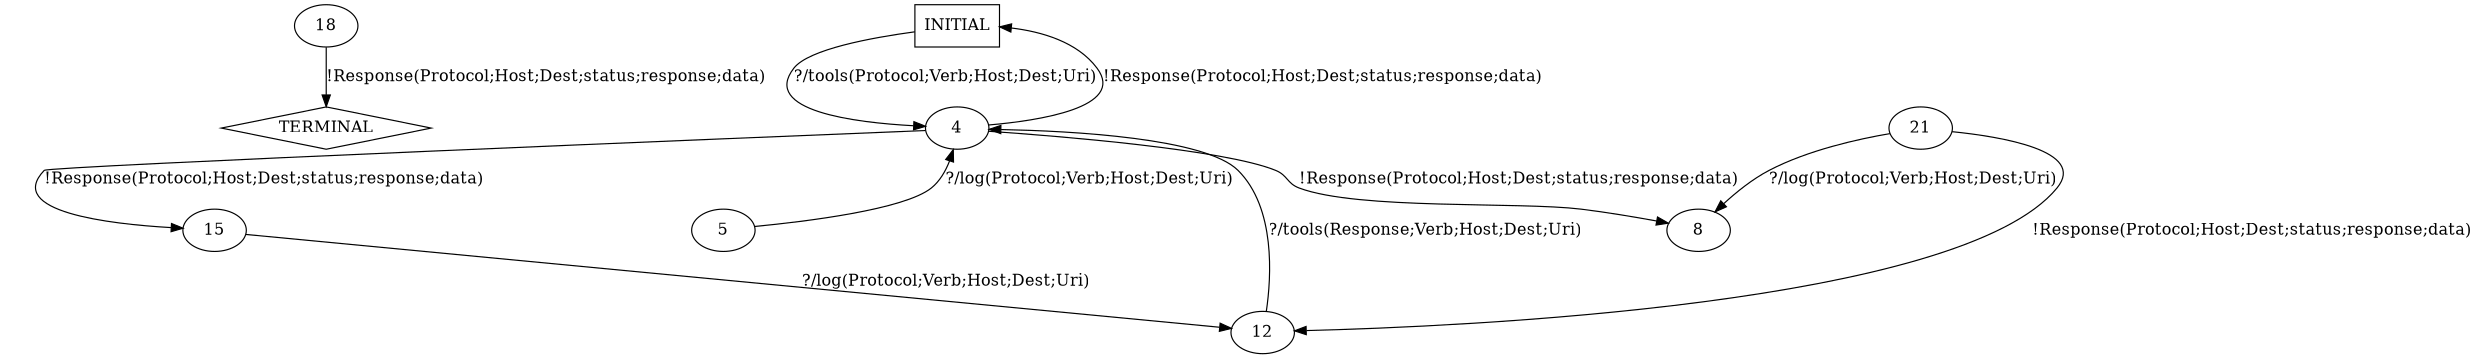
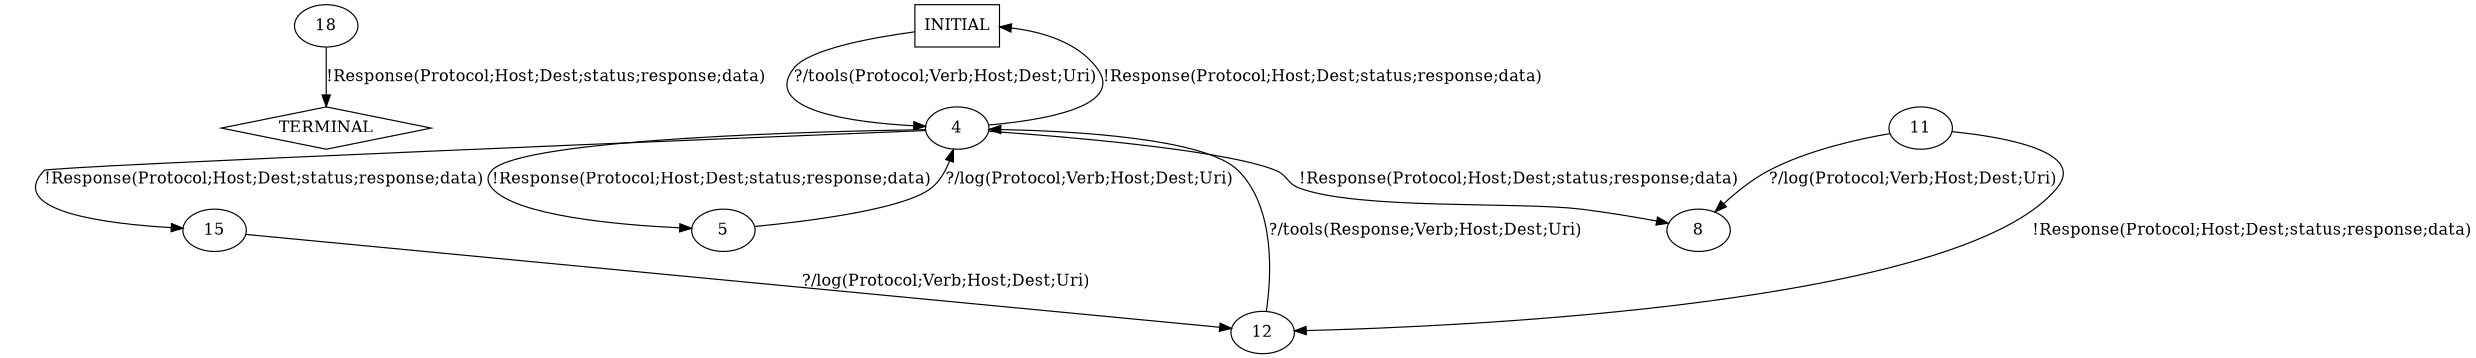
node "21": label "21" -> "11"
edge "4" -> "5": added, label "!Response(Protocol;Host;Dest;status;response;data)"
